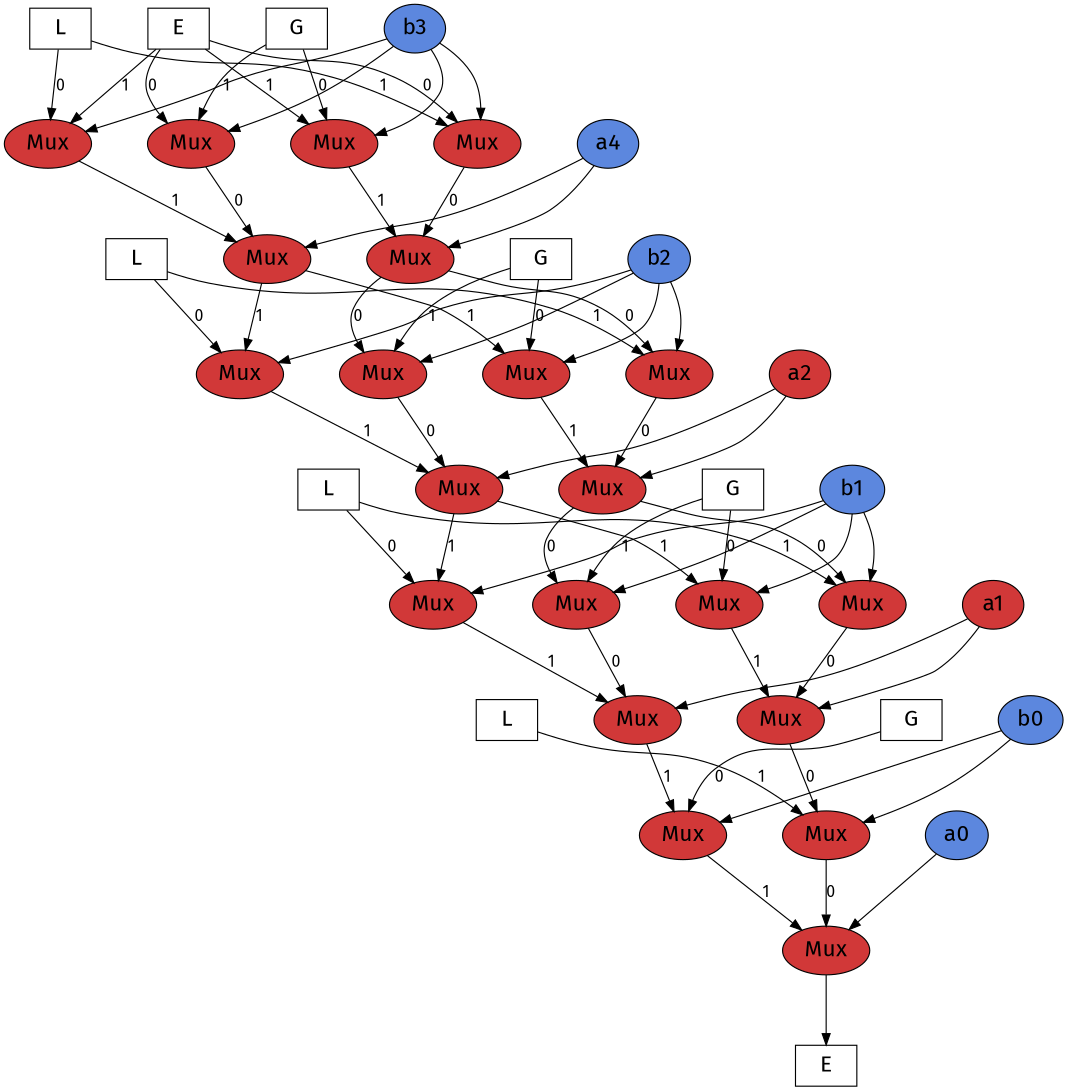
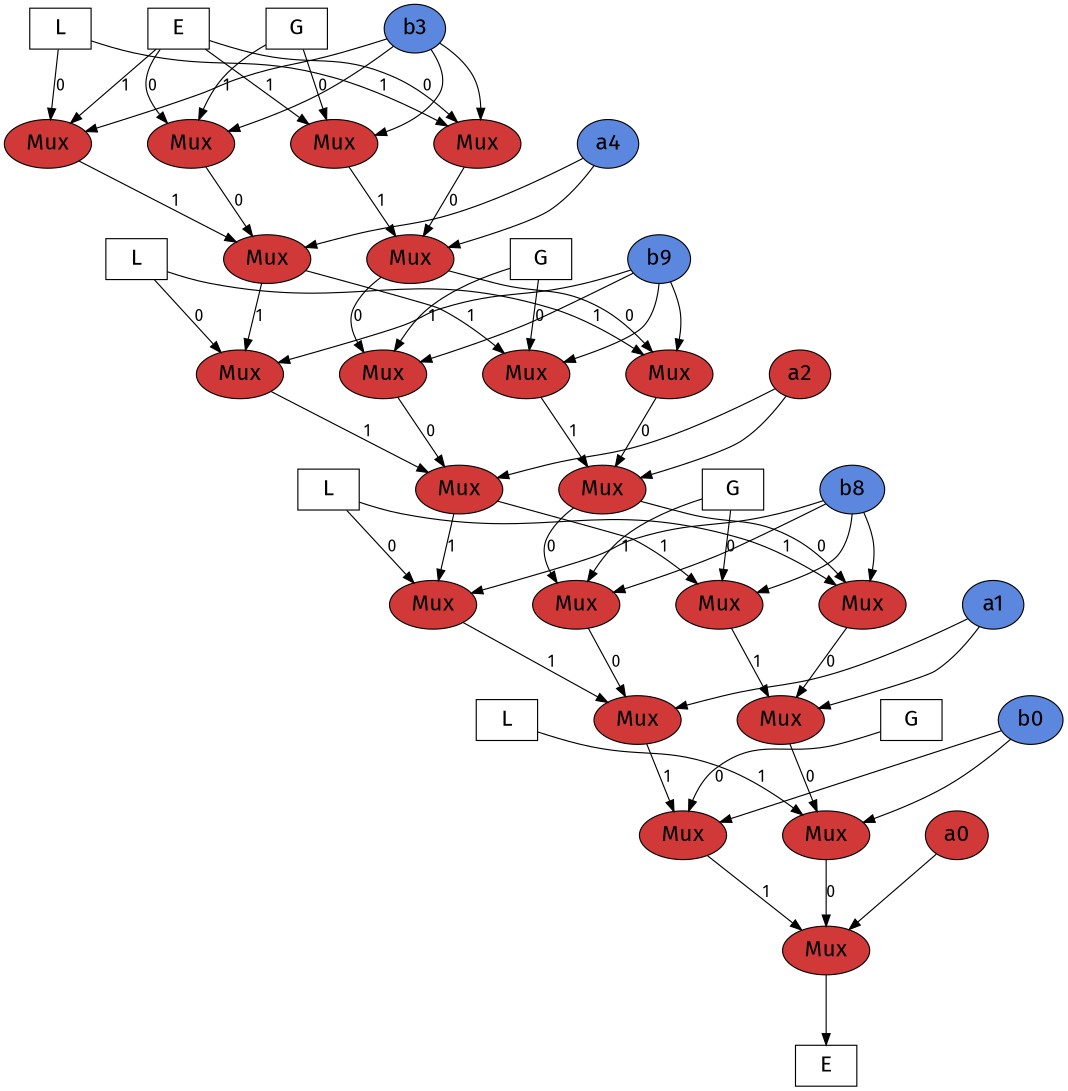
node "b2": label "b2" -> "b9"
node "b1": label "b1" -> "b8"
node "a1": fillcolor #d13838ff -> #5c87deff
node "a0": fillcolor #5c87deff -> #d13838ff
